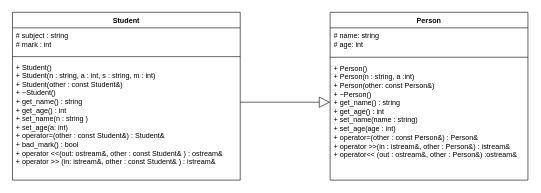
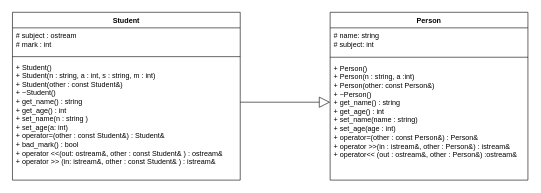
node "# subject : string # mark : int": label "# subject : string # mark : int" -> "# subject : ostream # mark : int"
node "# name: string # age: int": label "# name: string # age: int" -> "# name: string # subject: int"
